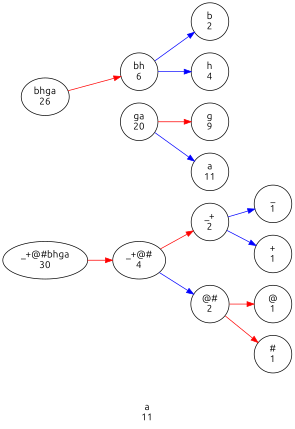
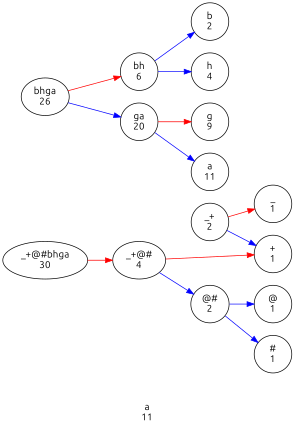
edge "bhga 26" -> "ga 20": added
edge "_+ 2" -> "_ 1": color blue -> red
edge "_+@# 4" -> "_+ 2": now "_+@# 4" -> "+ 1"
edge "@# 2" -> "@ 1": color red -> blue
edge "@# 2" -> "# 1": color red -> blue
